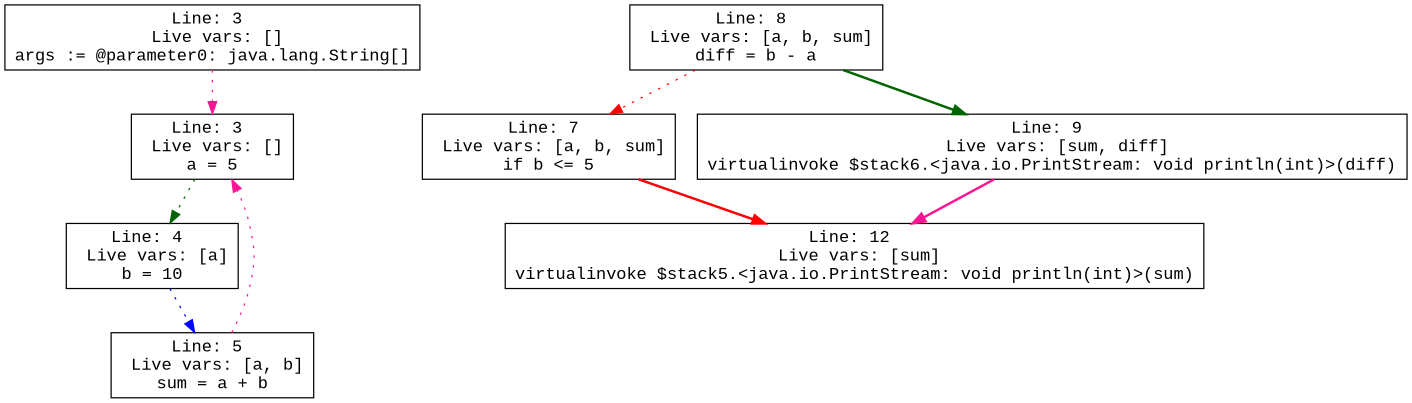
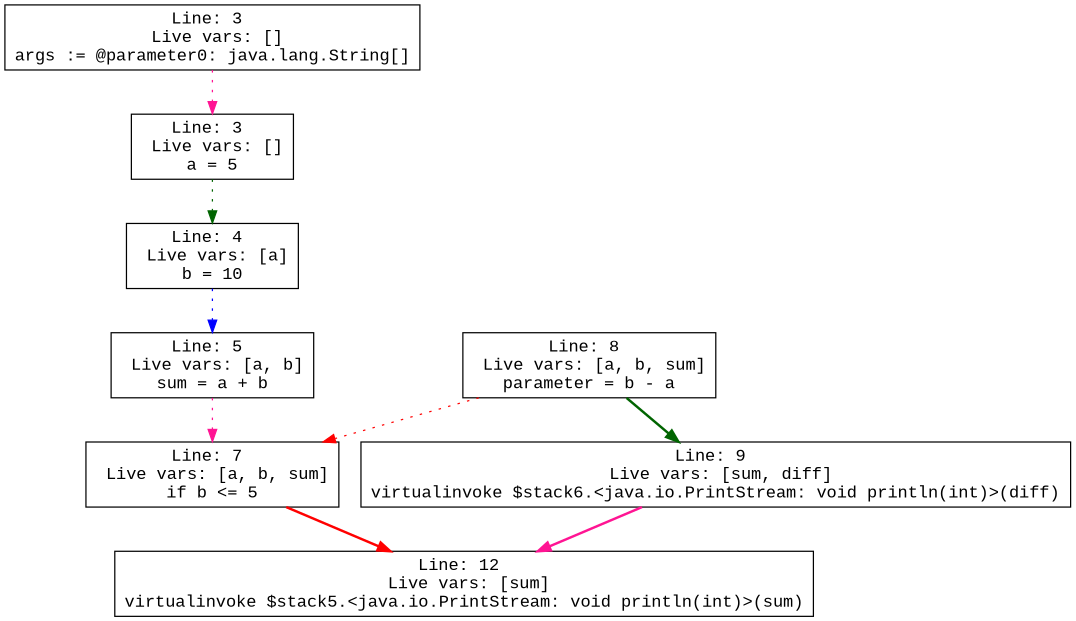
node "Line: 8 Live vars: [a, b, sum] diff = b - a": label "Line: 8 Live vars: [a, b, sum] diff = b - a" -> "Line: 8 Live vars: [a, b, sum] parameter = b - a"
edge "Line: 5 Live vars: [a, b] sum = a + b" -> "Line: 3 Live vars: [] a = 5": now "Line: 5 Live vars: [a, b] sum = a + b" -> "Line: 7 Live vars: [a, b, sum] if b <= 5"
